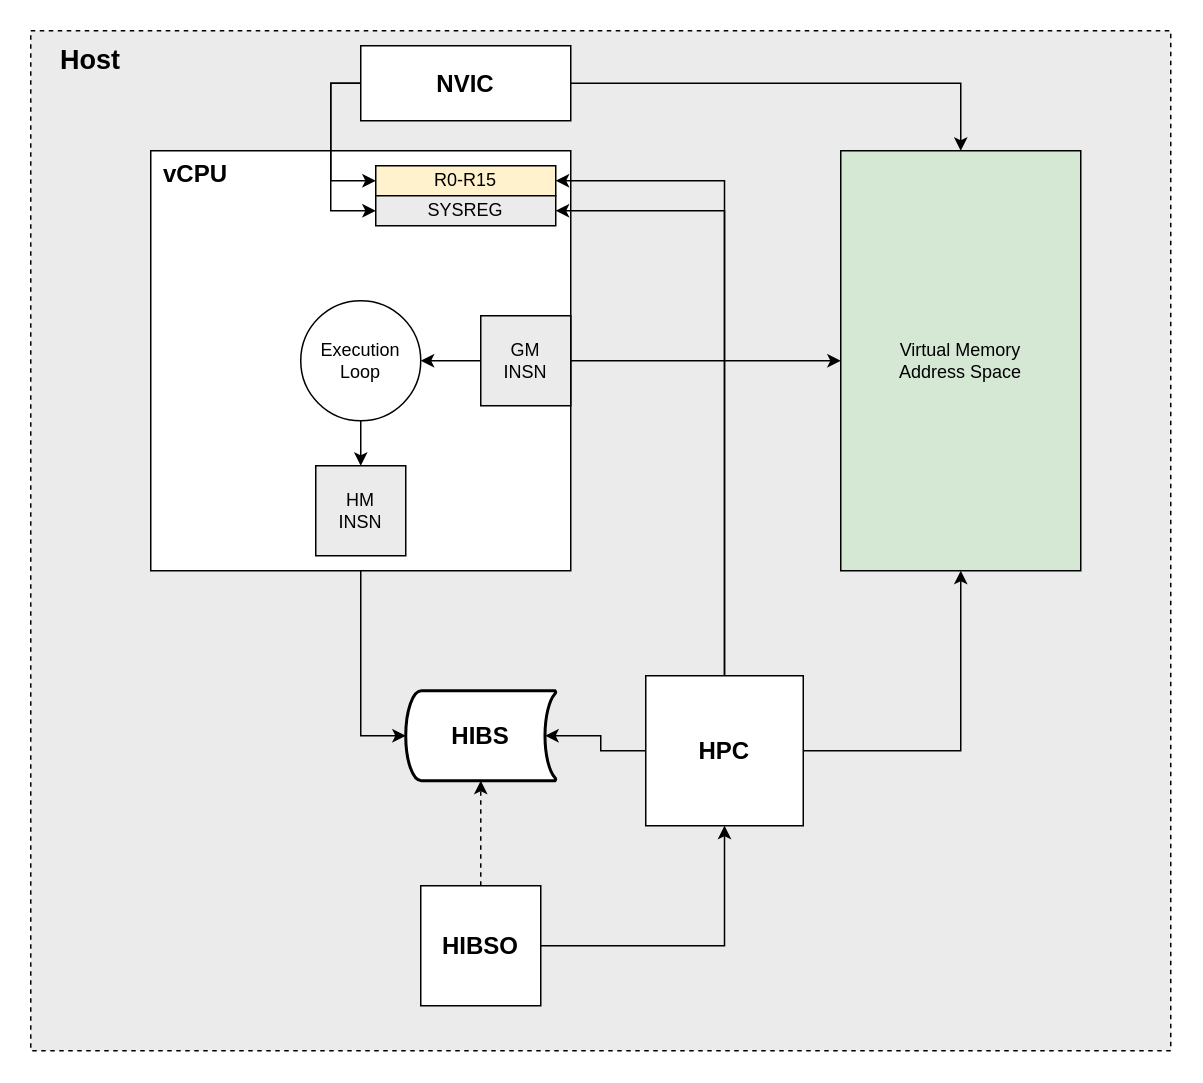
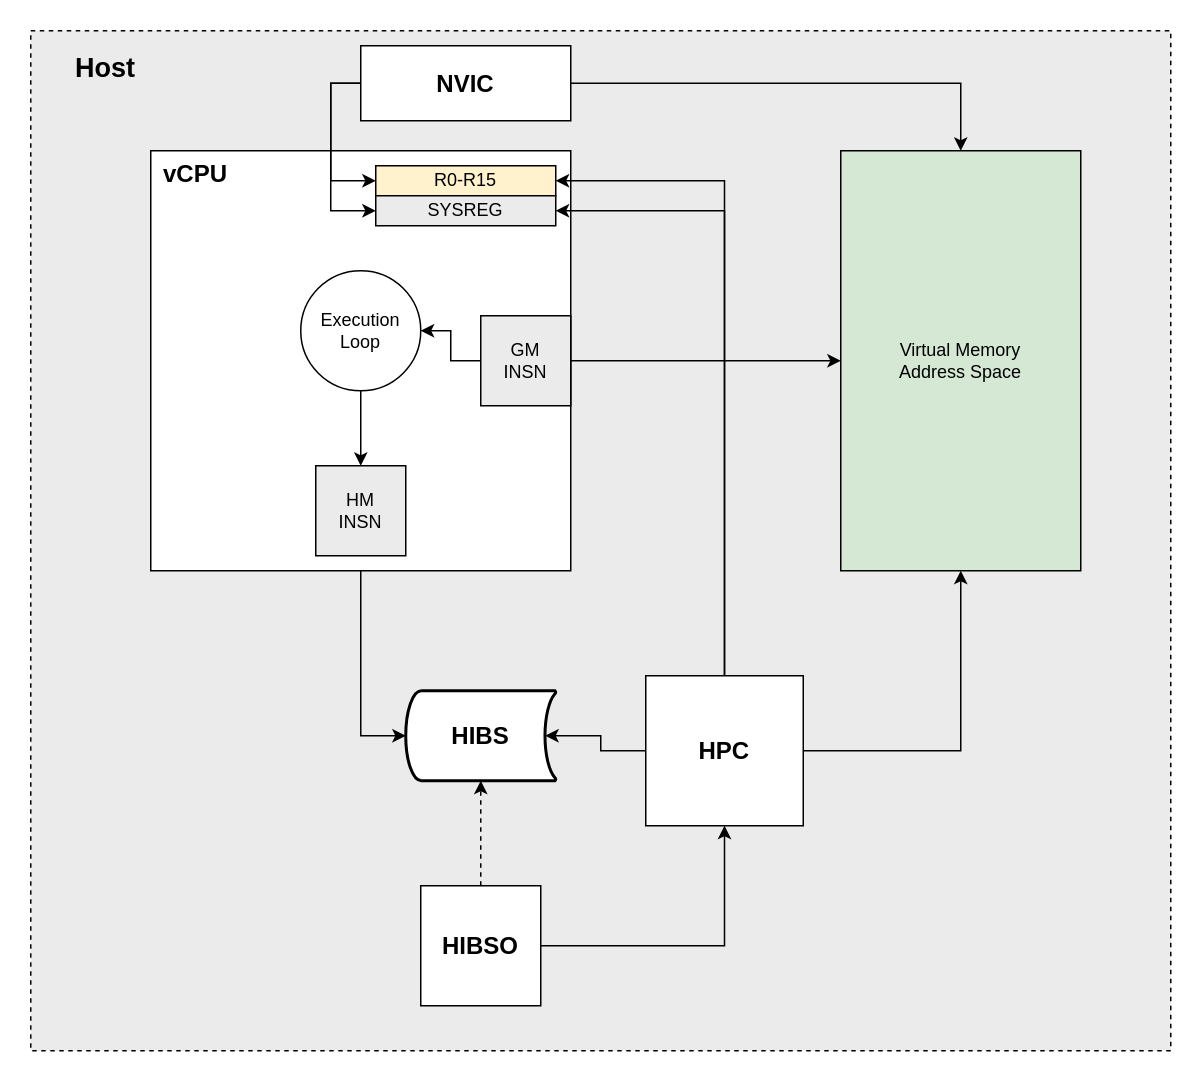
node "Host": moved (91, 61) -> (106, 68)
node "Execution Loop": moved (361, 361) -> (361, 331)
